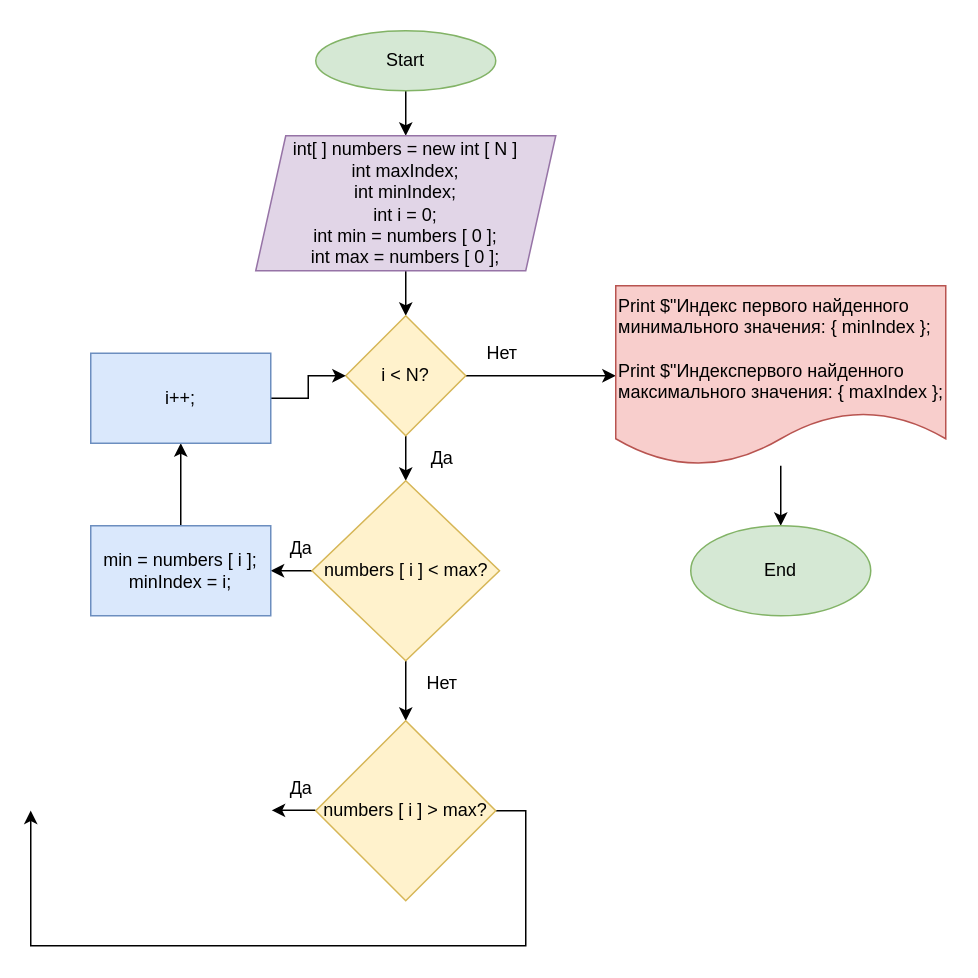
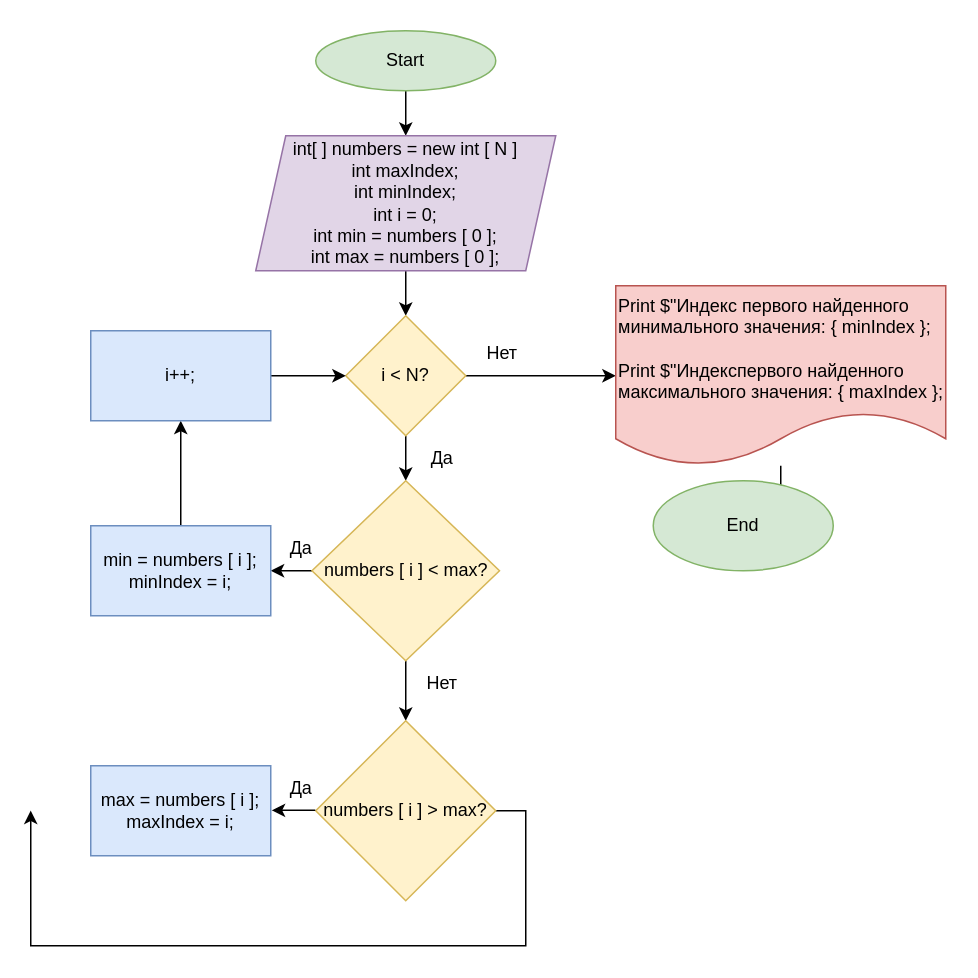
node "i++;": moved (181, 398) -> (181, 376)
node "End": moved (781, 571) -> (743, 526)
node "max = numbers [ i ]; maxIndex = i;": added
